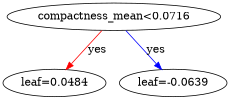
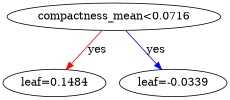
node "leaf=0.0484": label "leaf=0.0484" -> "leaf=0.1484"
node "leaf=-0.0639": label "leaf=-0.0639" -> "leaf=-0.0339"
